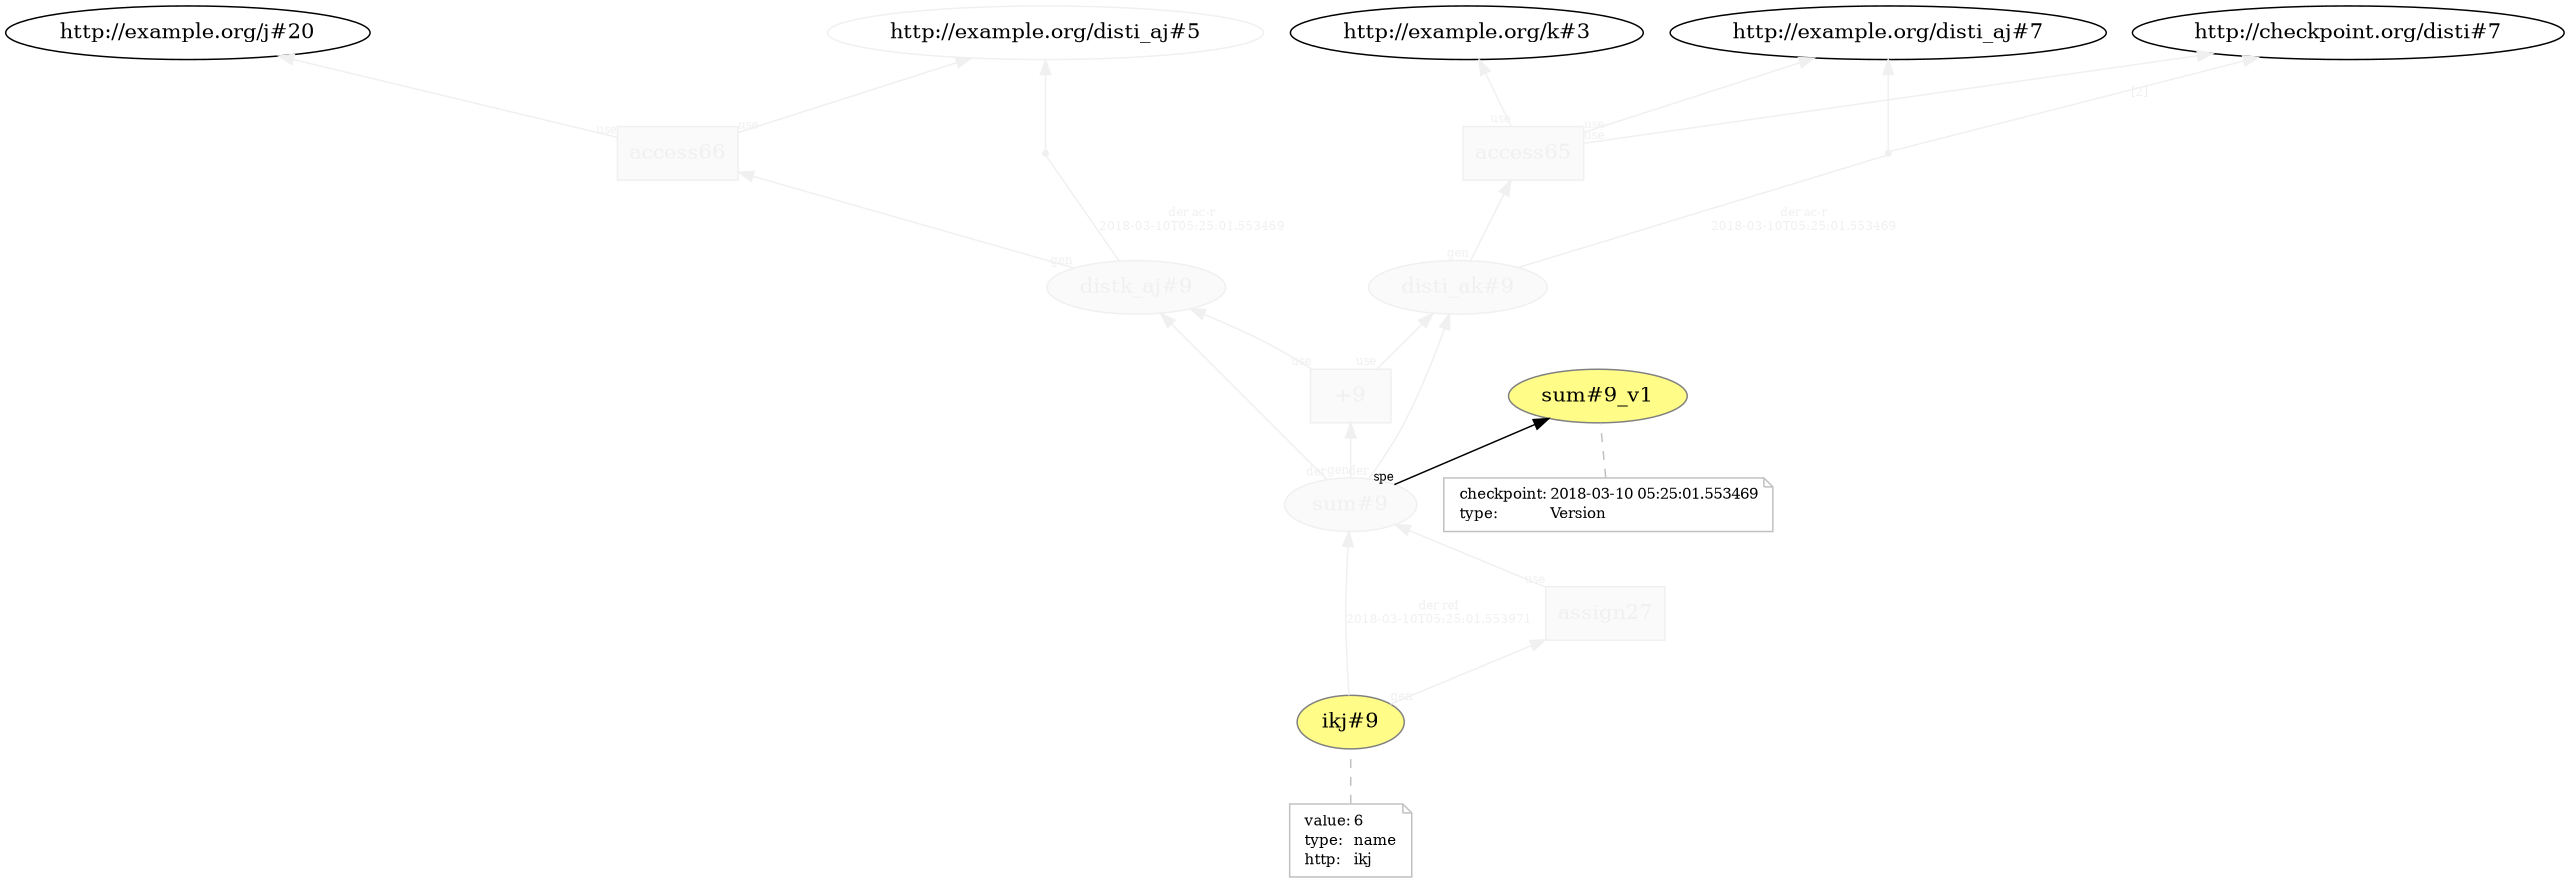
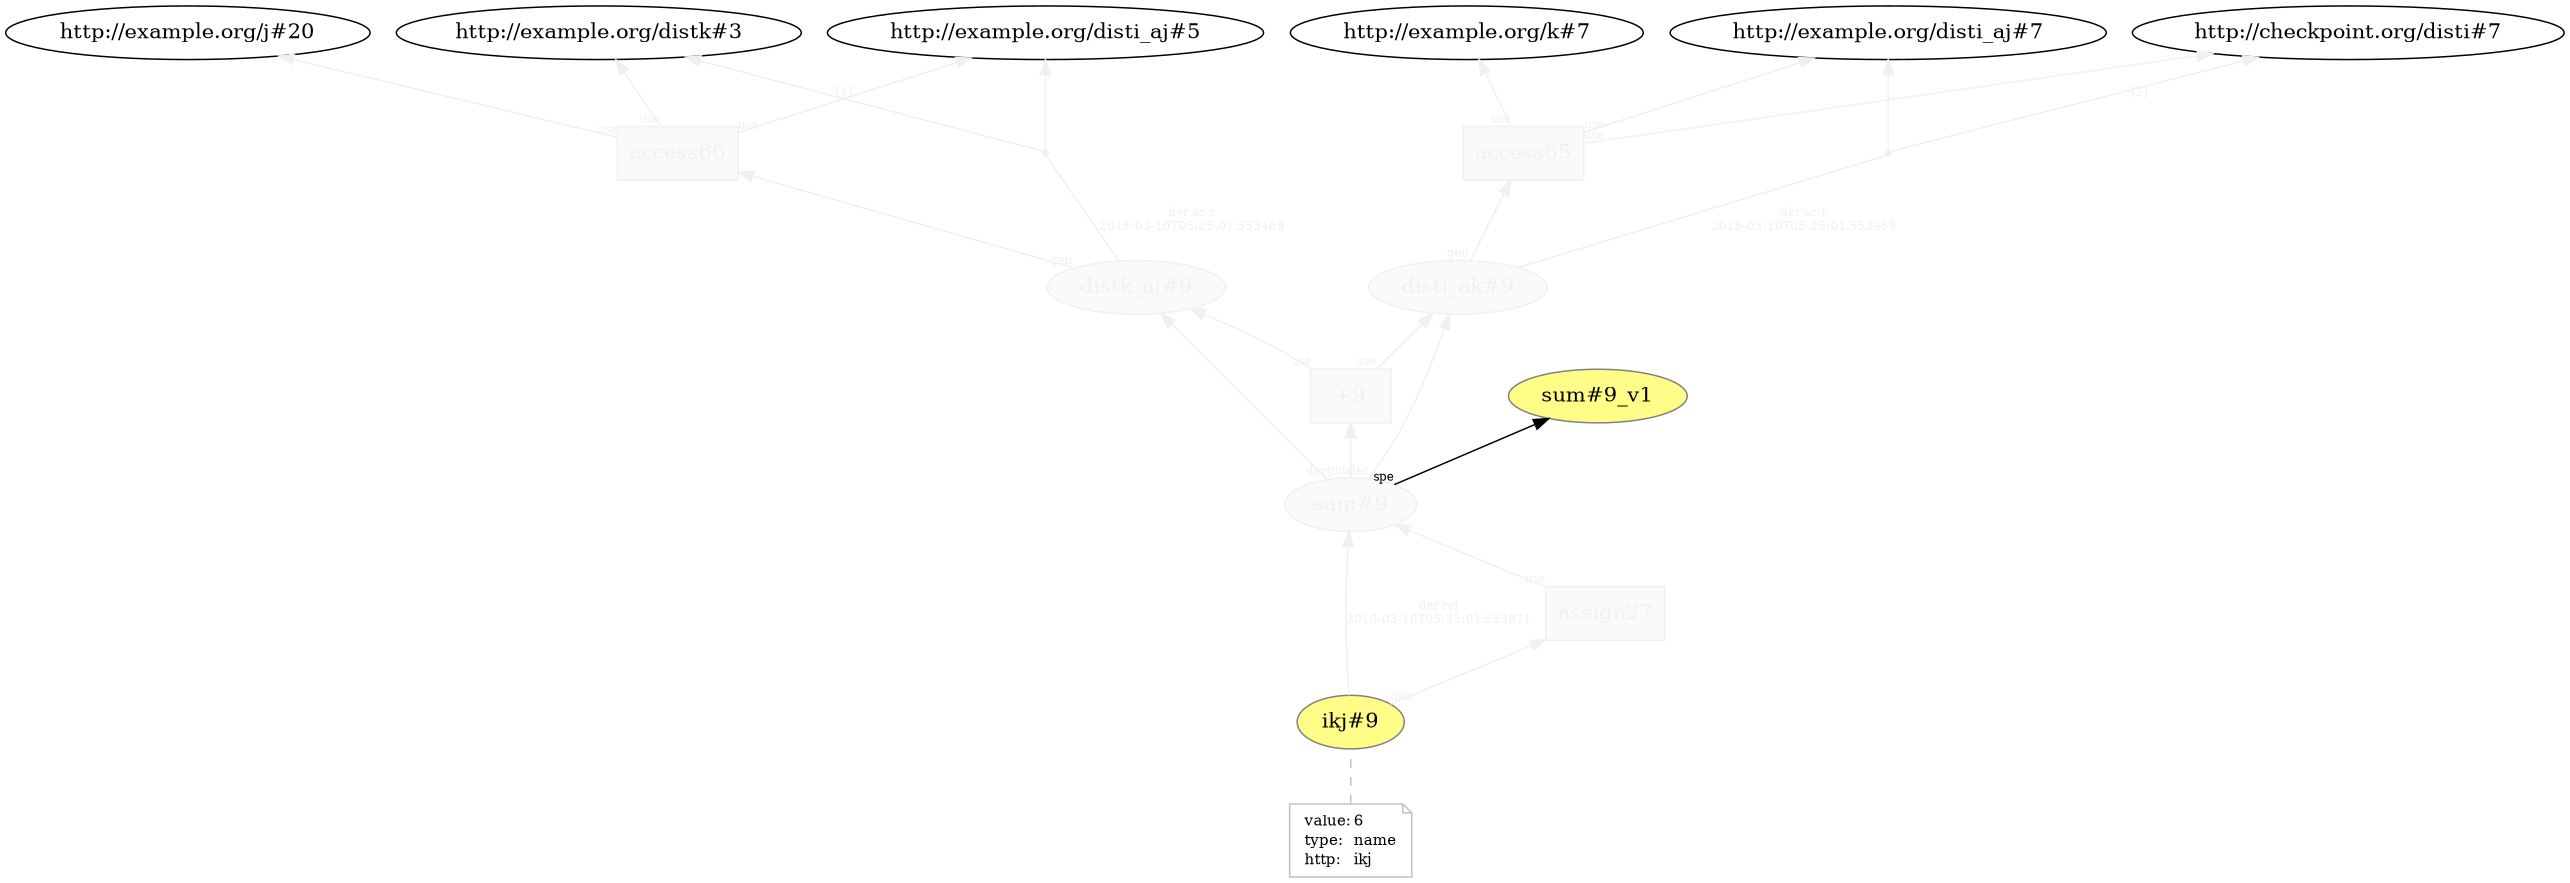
node "http://example.org/distk#3": added
node "http://example.org/disti_aj#5": color #f0f0f0 -> black
node "http://example.org/k#3": label "http://example.org/k#3" -> "http://example.org/k#7"
node "checkpoint:": removed
